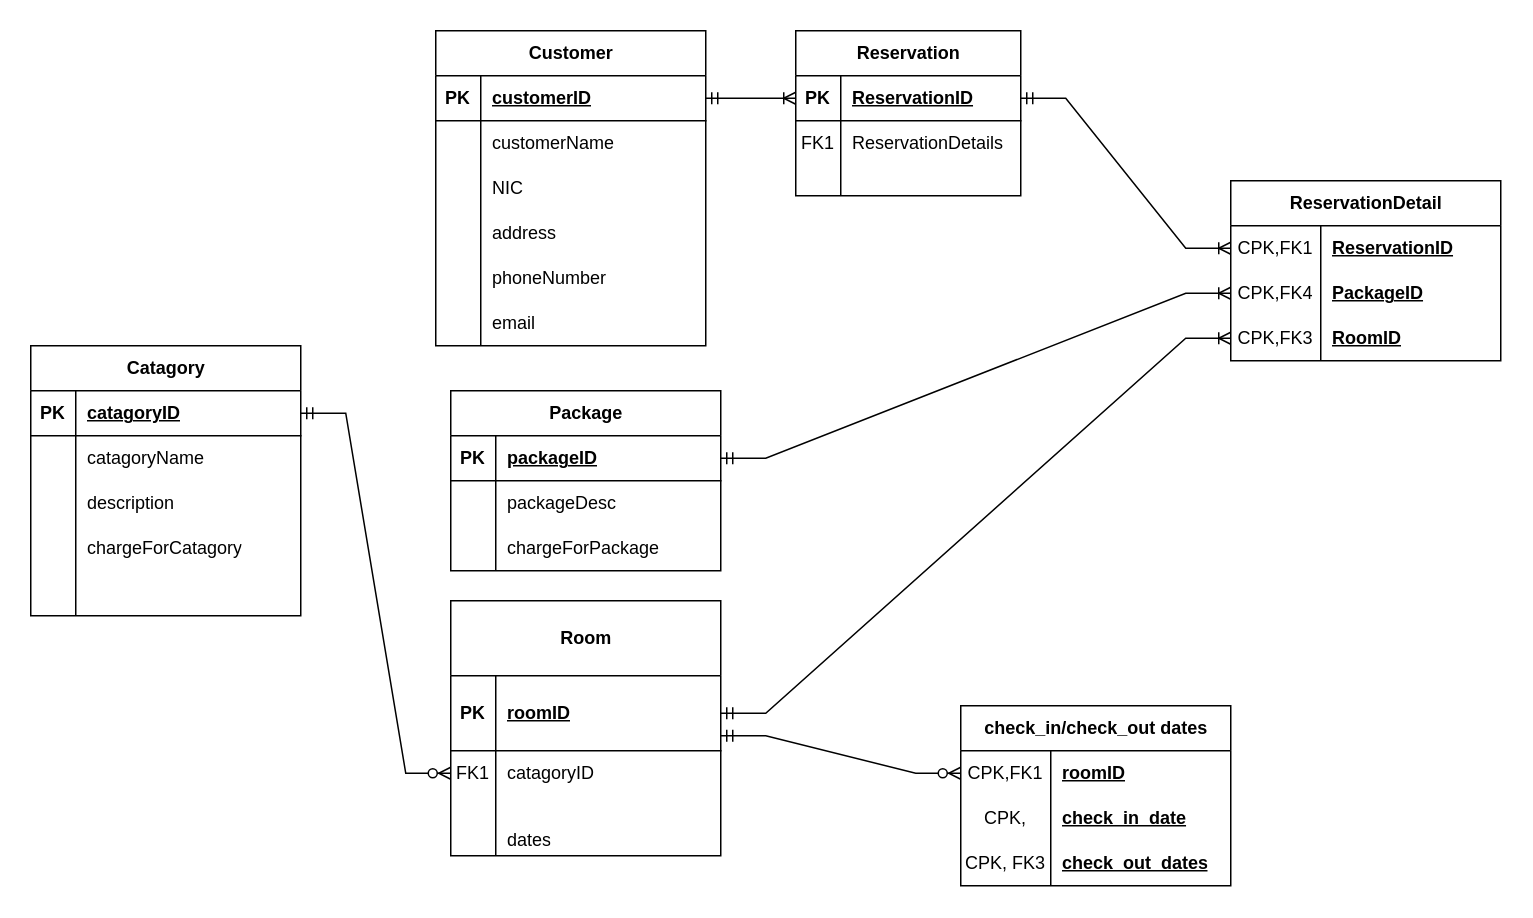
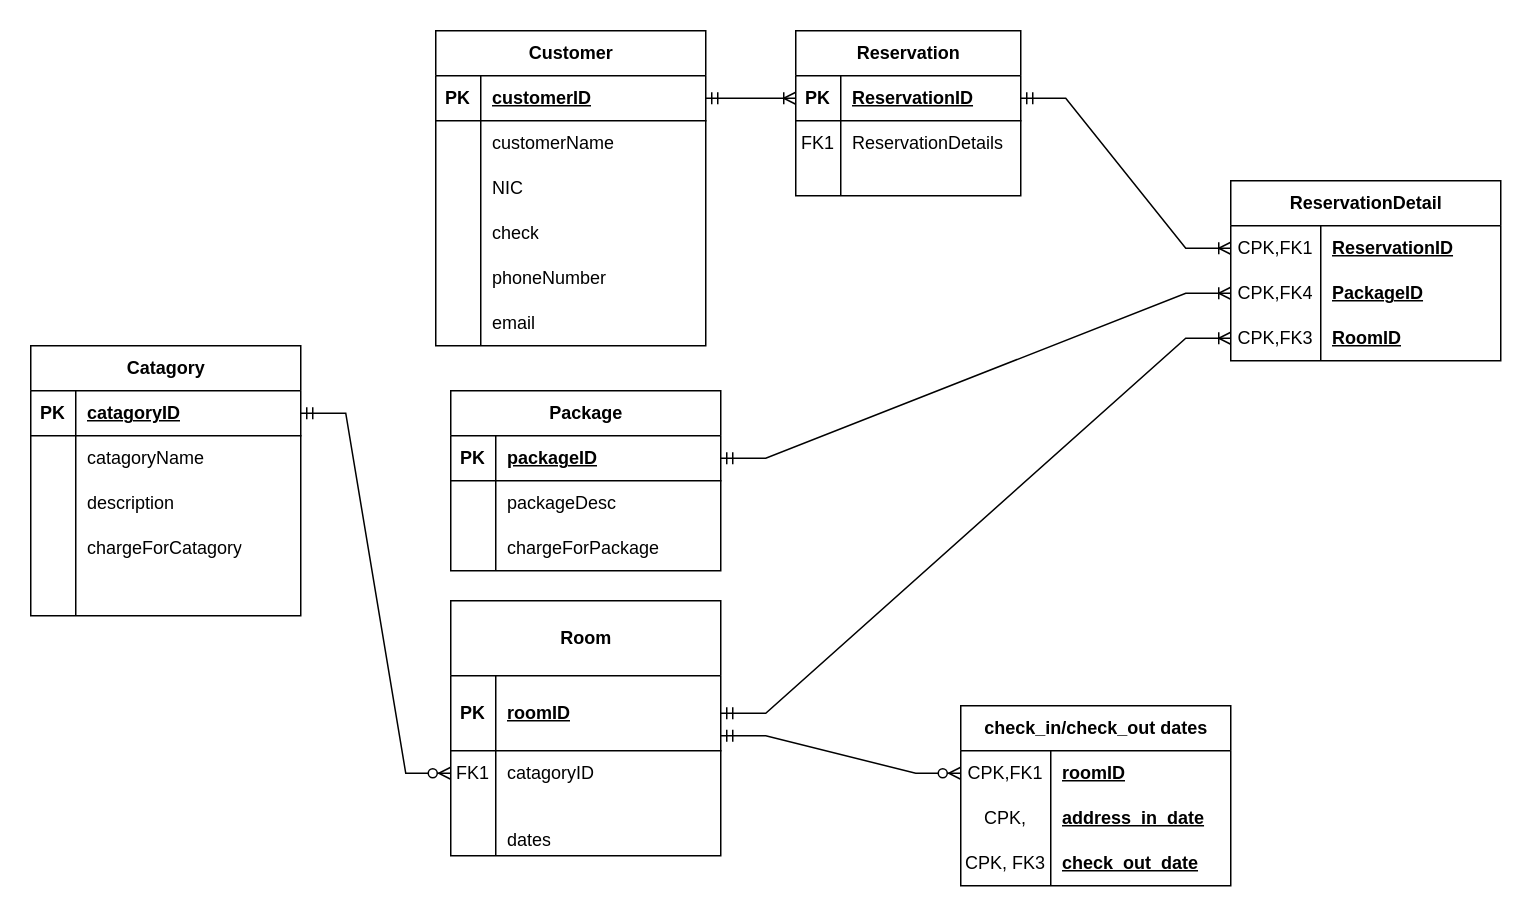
node "address": label "address" -> "check"
node "check_in_date": label "check_in_date" -> "address_in_date"
node "check_out_dates": label "check_out_dates" -> "check_out_date"
